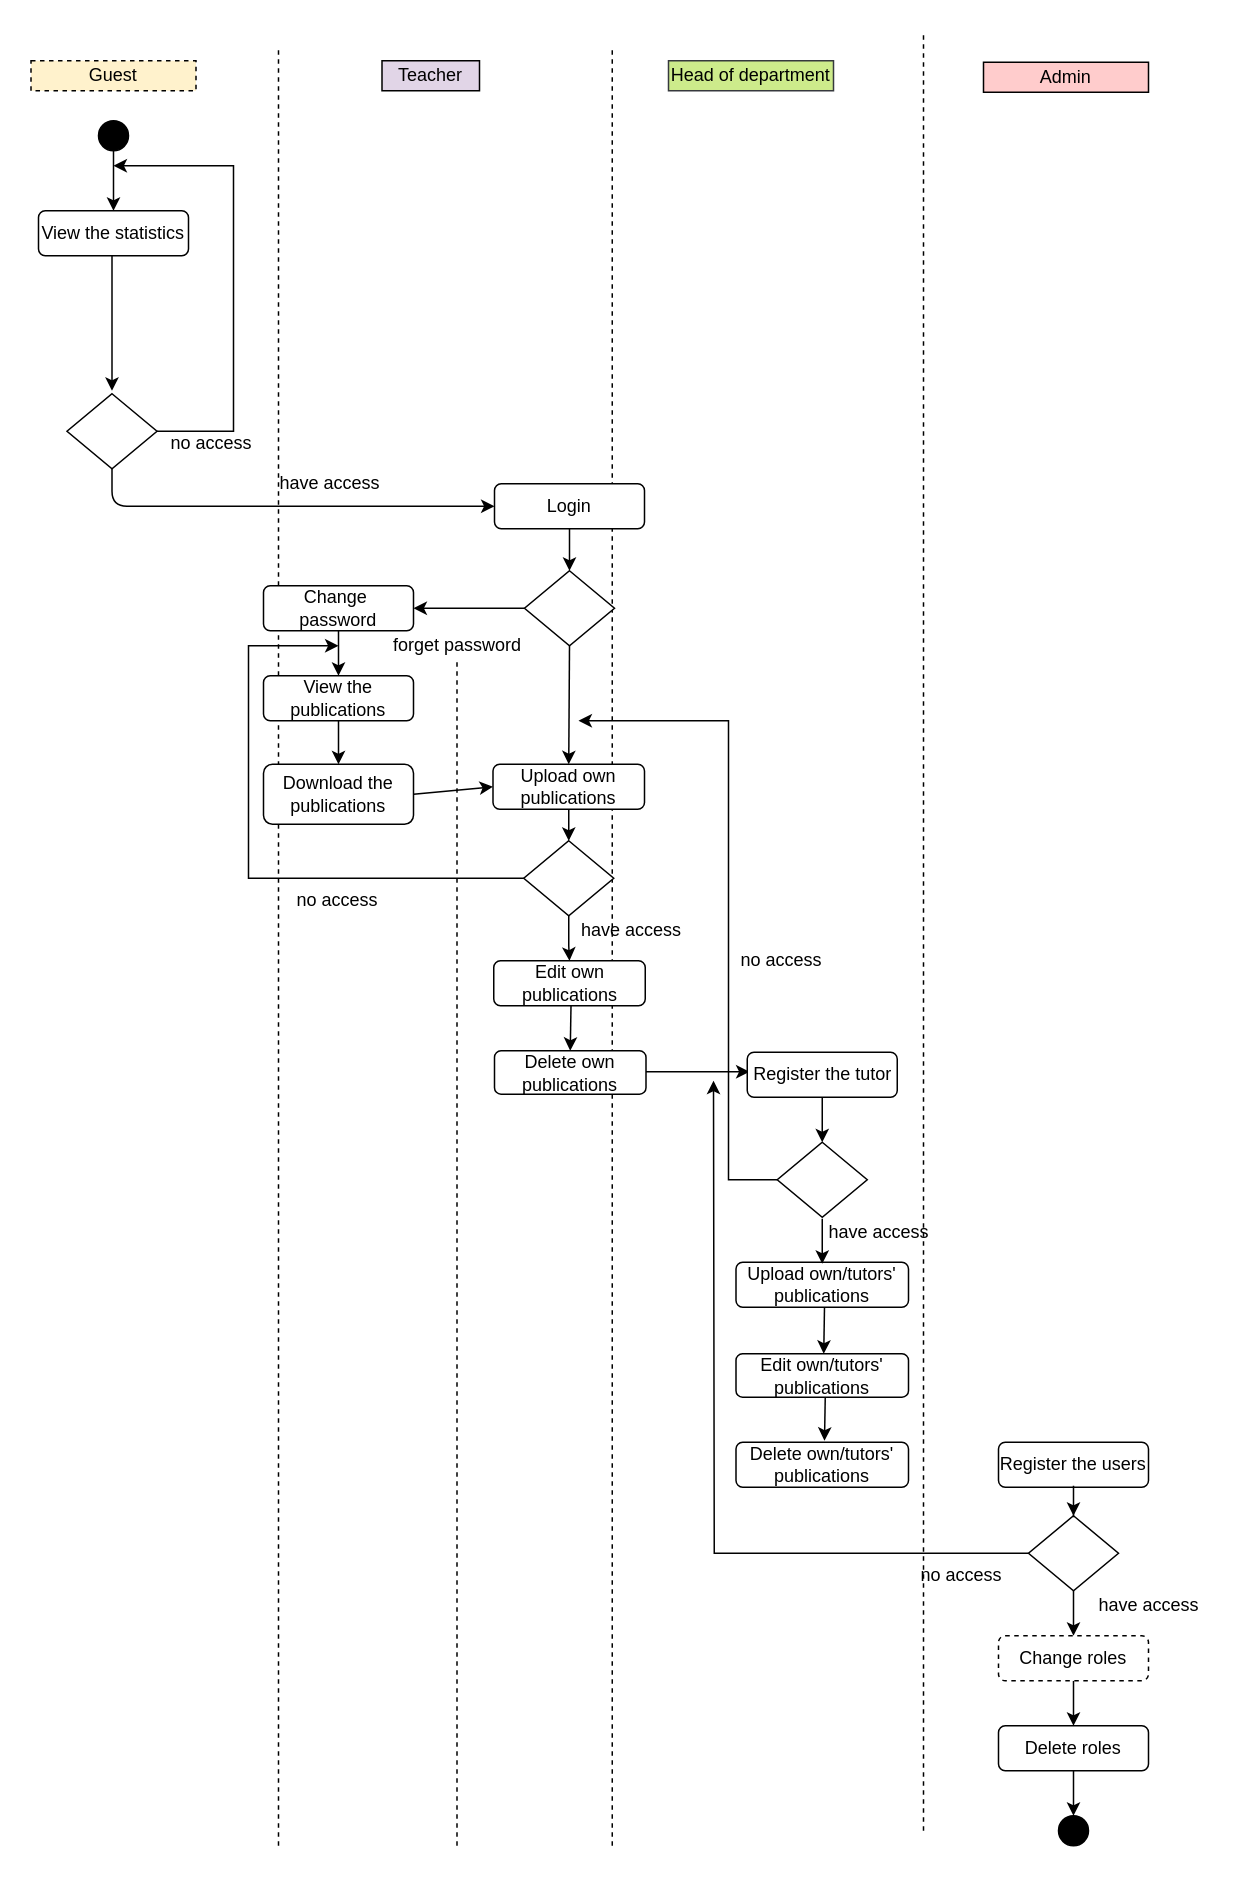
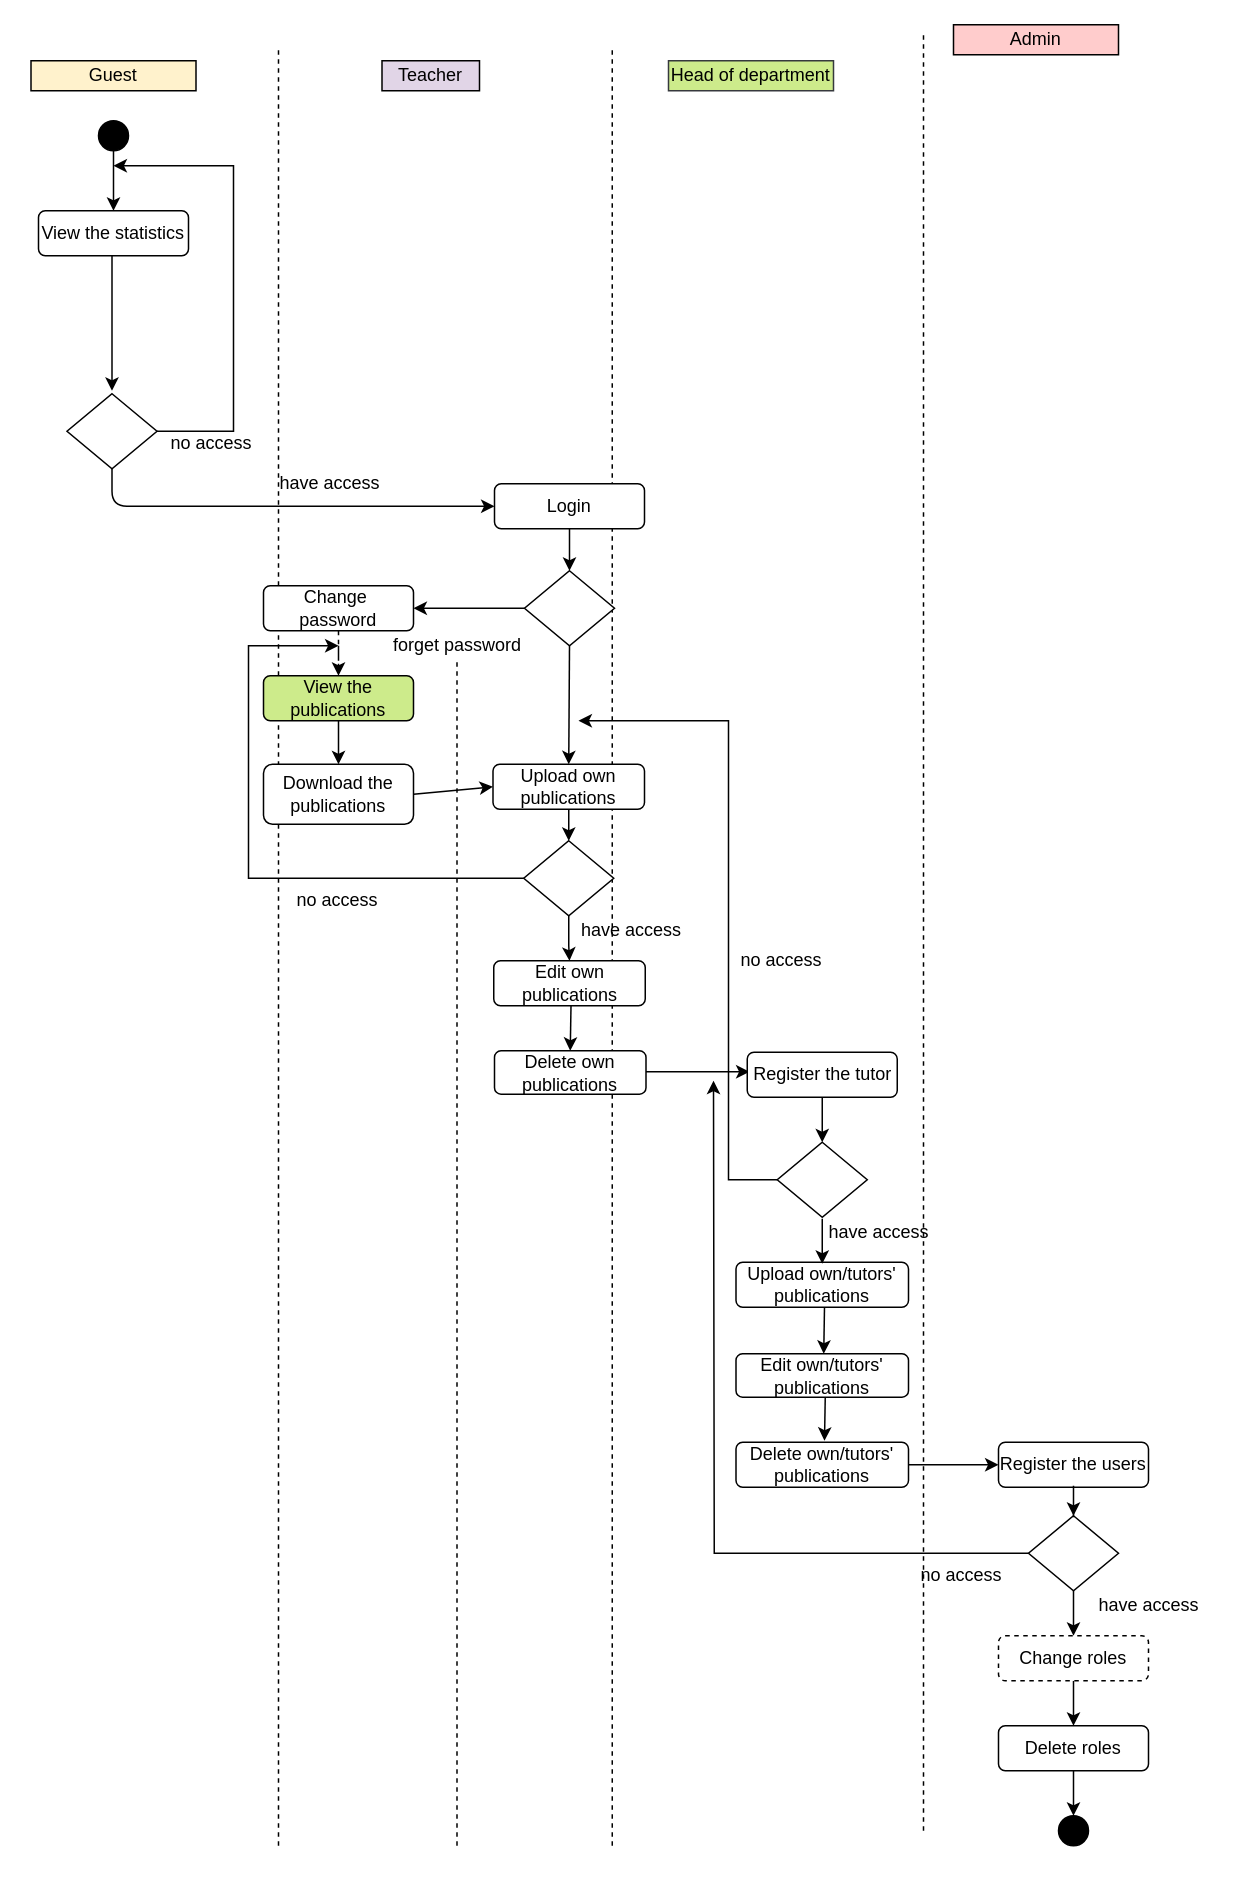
node "Guest": style dashed -> solid
node "Admin": moved (1066, 77) -> (1036, 40)
edge "Change password" -> "View the publications": style solid -> dashed
node "View the publications": fillcolor #ffffff -> #cdeb8b
edge "Delete own/tutors' publications" -> "Register the users": added
